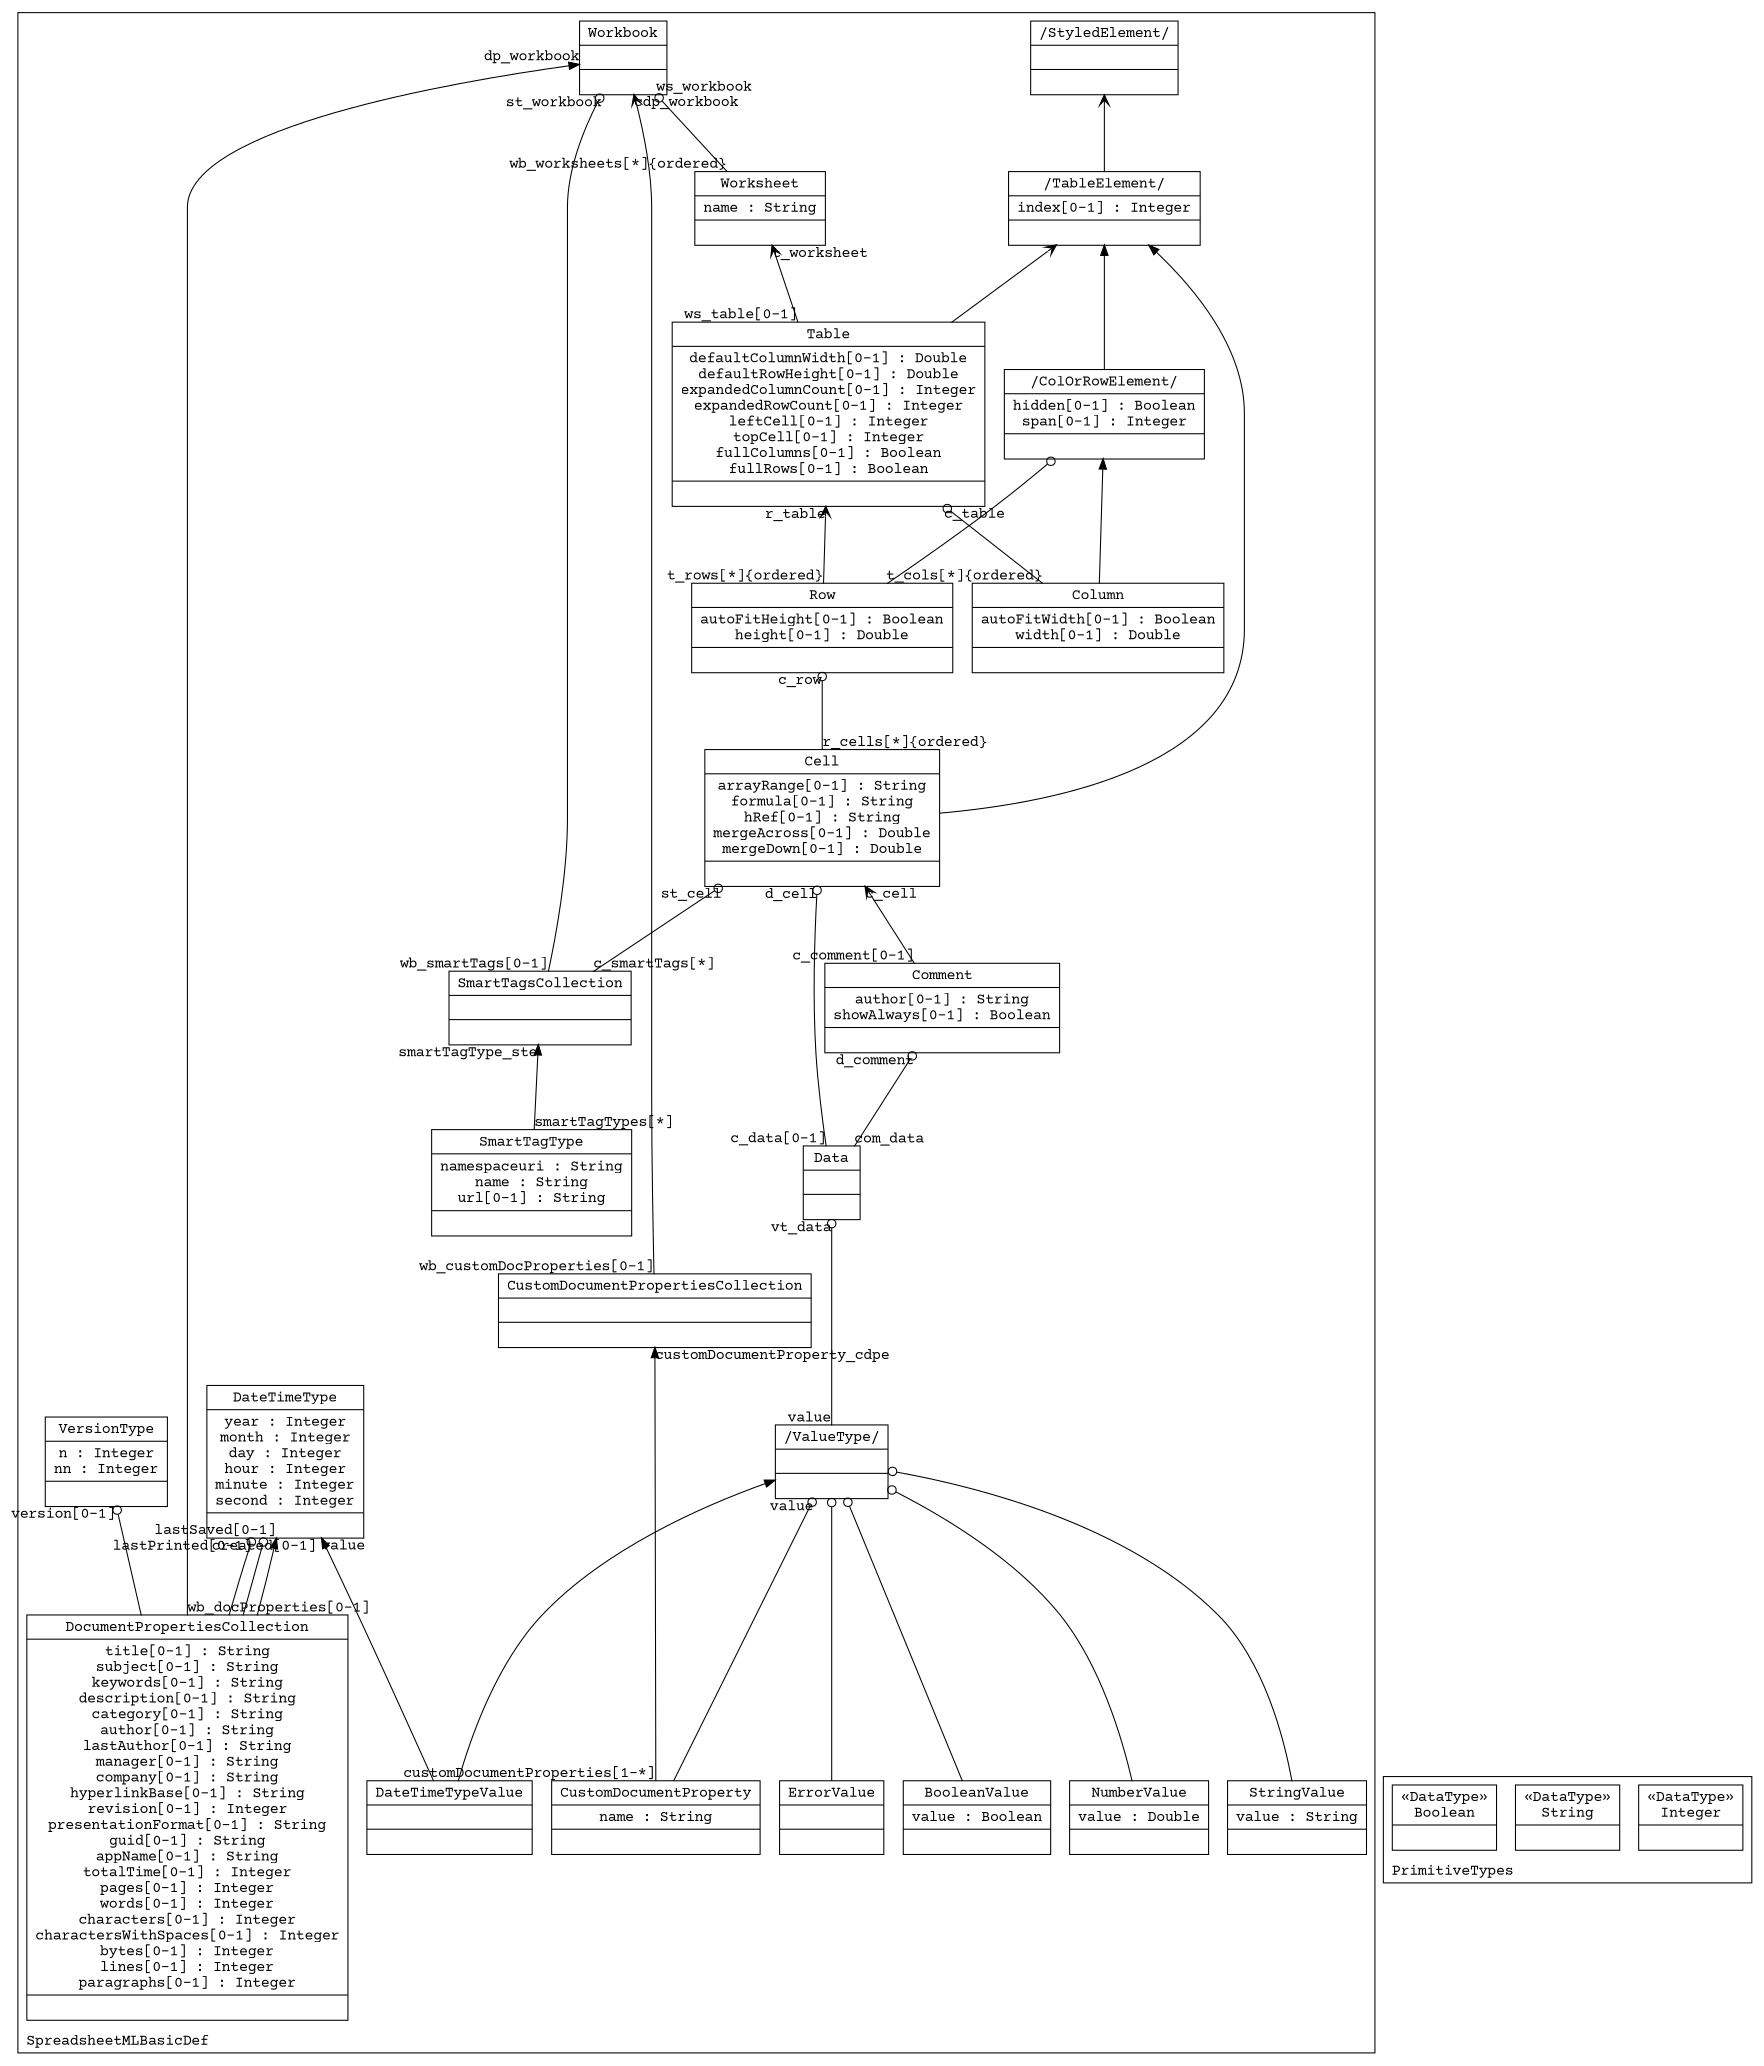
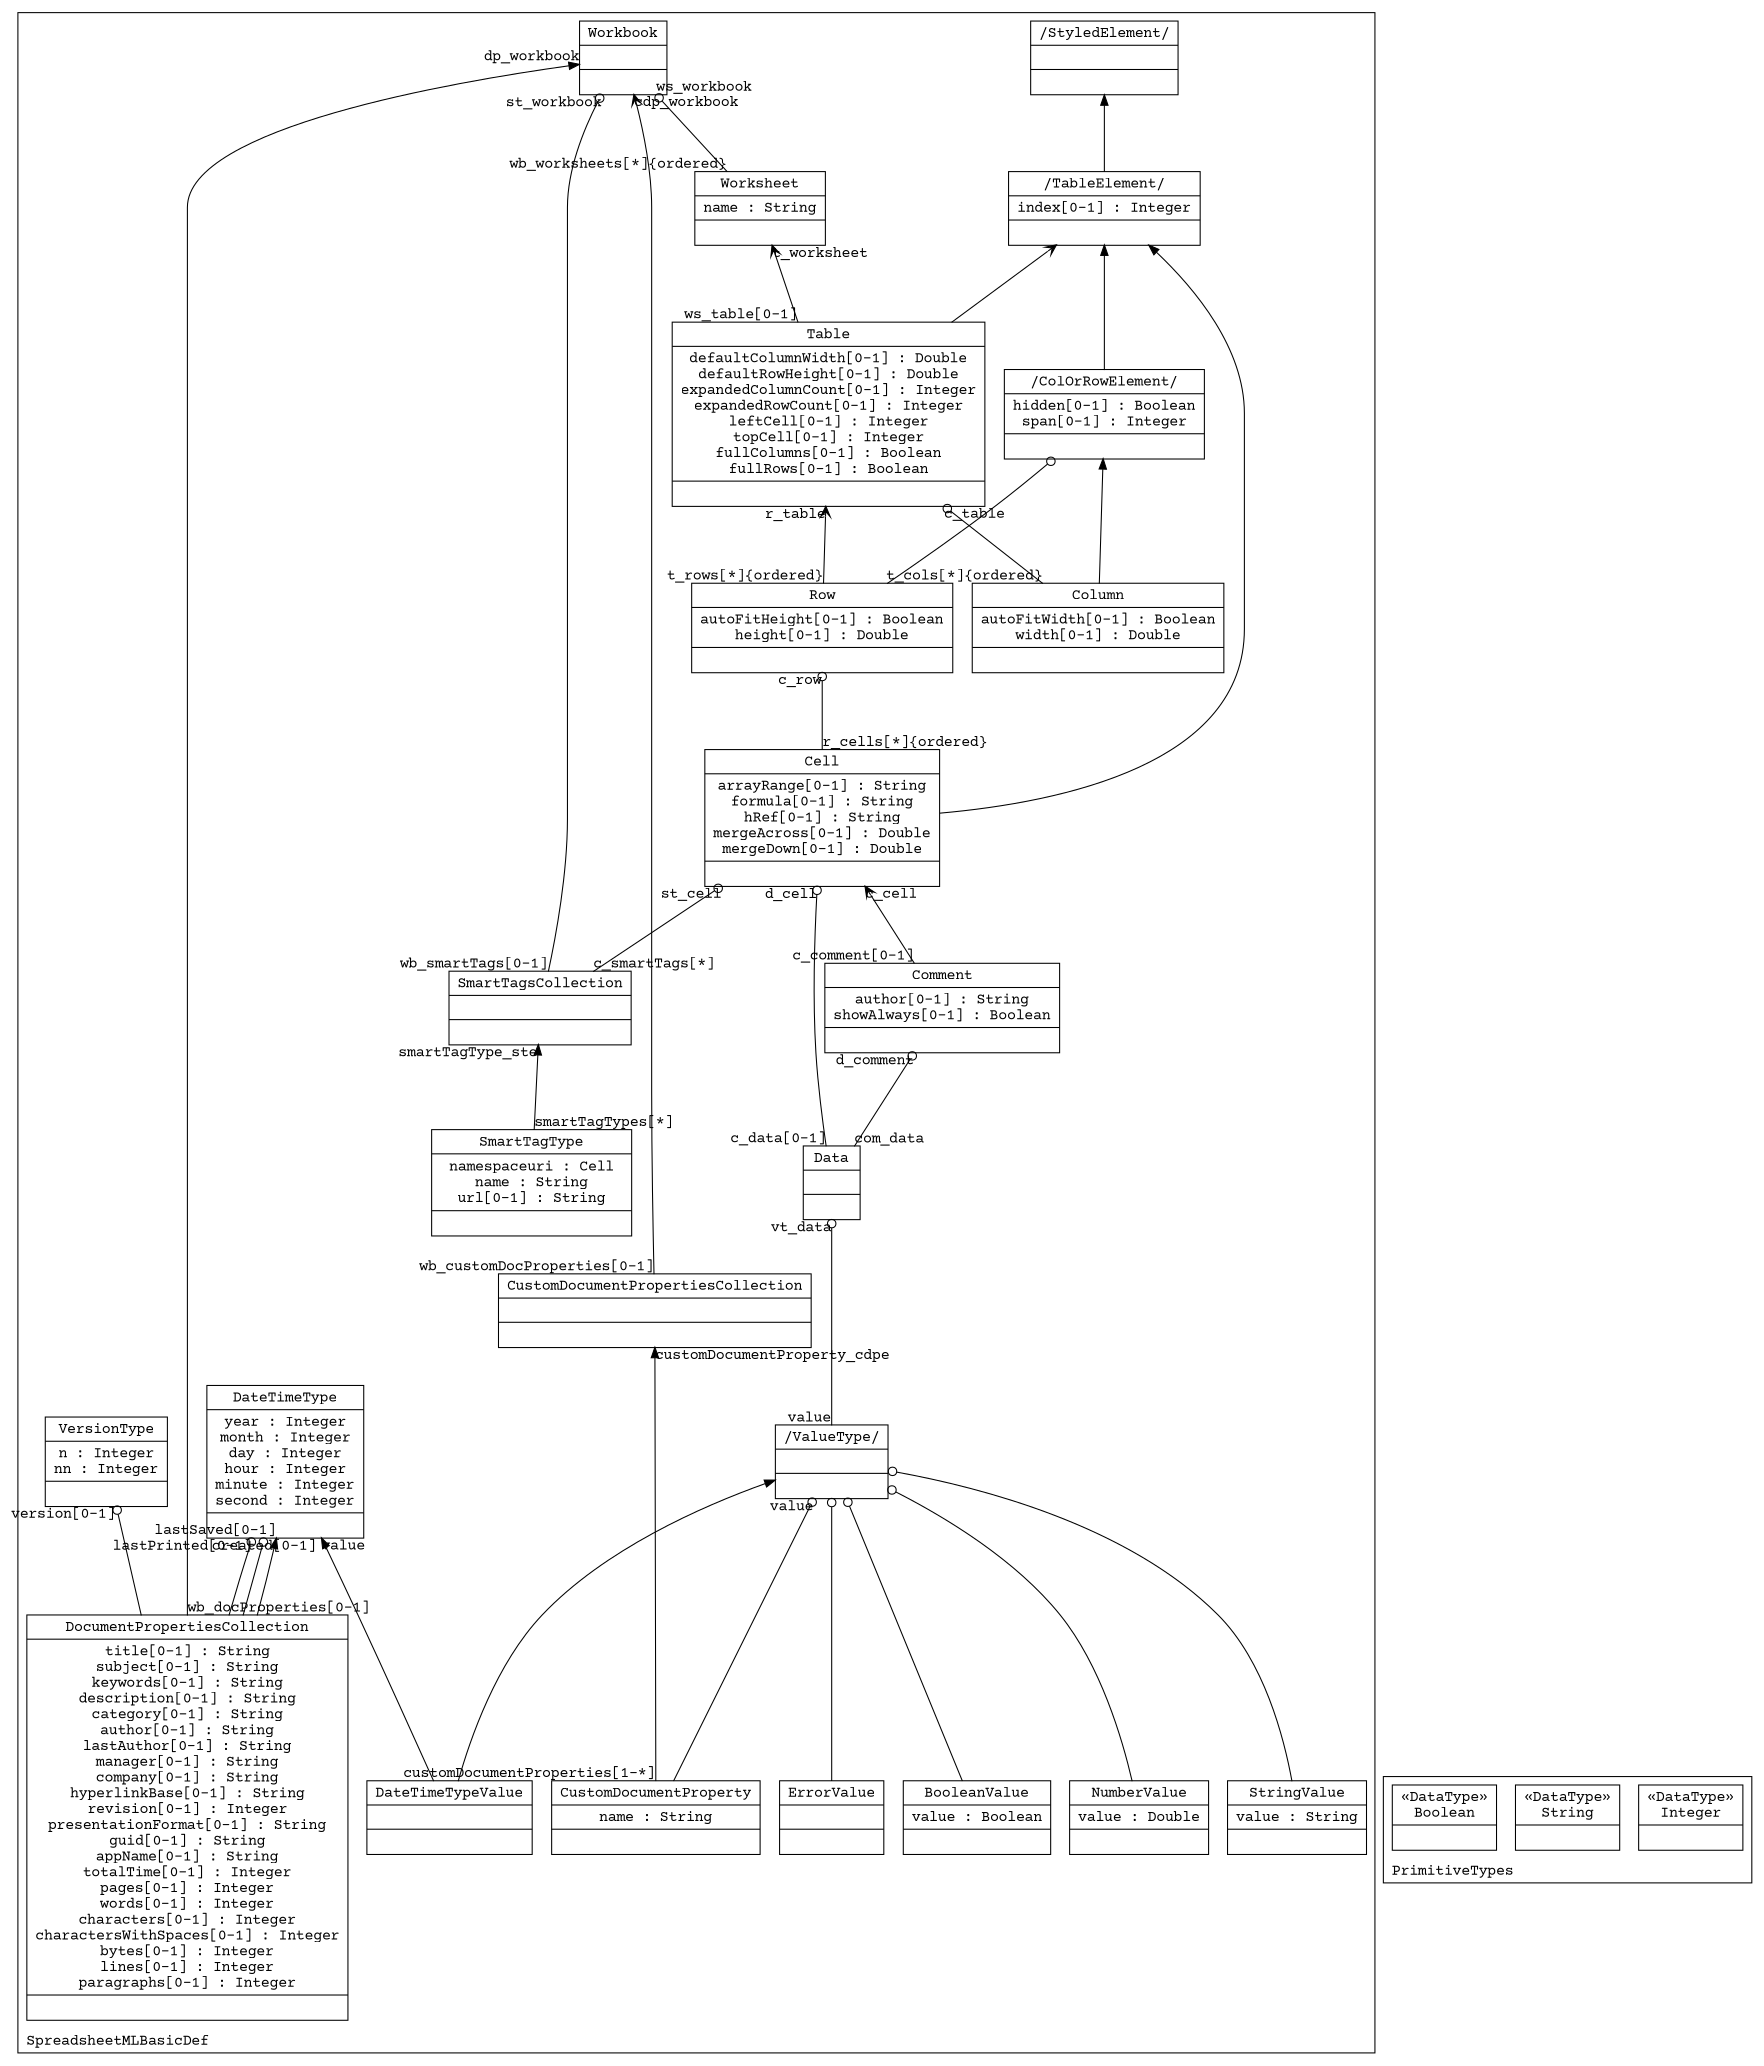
edge "/TableElement/" -> "/StyledElement/": arrowhead vee -> normal
node "SmartTagType": text "namespaceuri : String" -> "namespaceuri : Cell"
